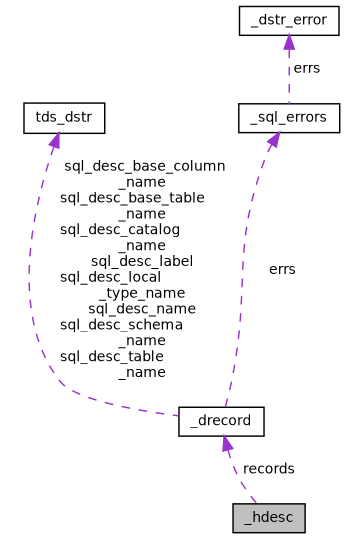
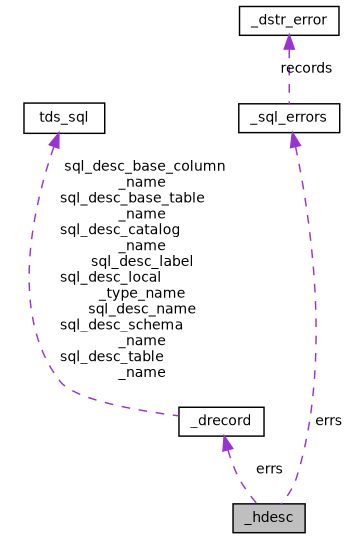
edge "_sql_errors" -> "_dstr_error": label " errs" -> " records"
node "tds_dstr": label "tds_dstr" -> "tds_sql"
edge "_drecord" -> "_sql_errors": now "_hdesc" -> "_sql_errors"
edge "_hdesc" -> "_drecord": label " records" -> " errs"
